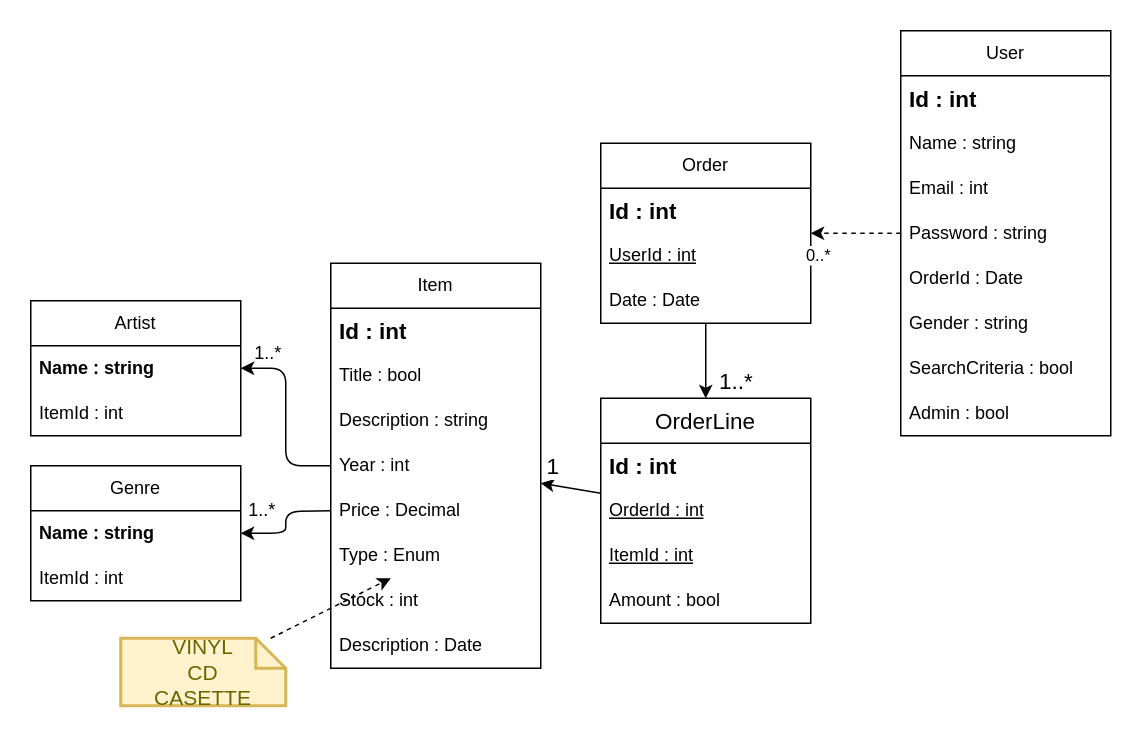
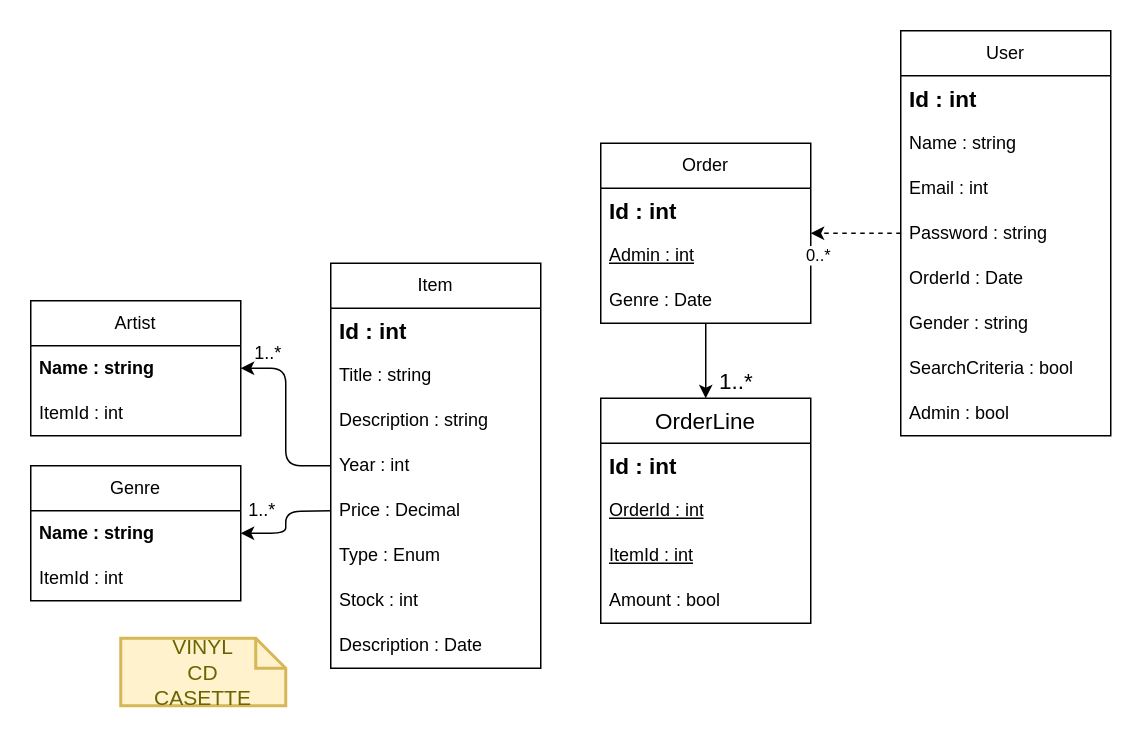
node "UserId : int": label "UserId : int" -> "Admin : int"
node "Date : Date": label "Date : Date" -> "Genre : Date"
node "Title : bool": label "Title : bool" -> "Title : string"
edge "OrderLine" -> "Item": removed, label "1"
edge "VINYL CD CASETTE" -> "Type : Enum": removed
